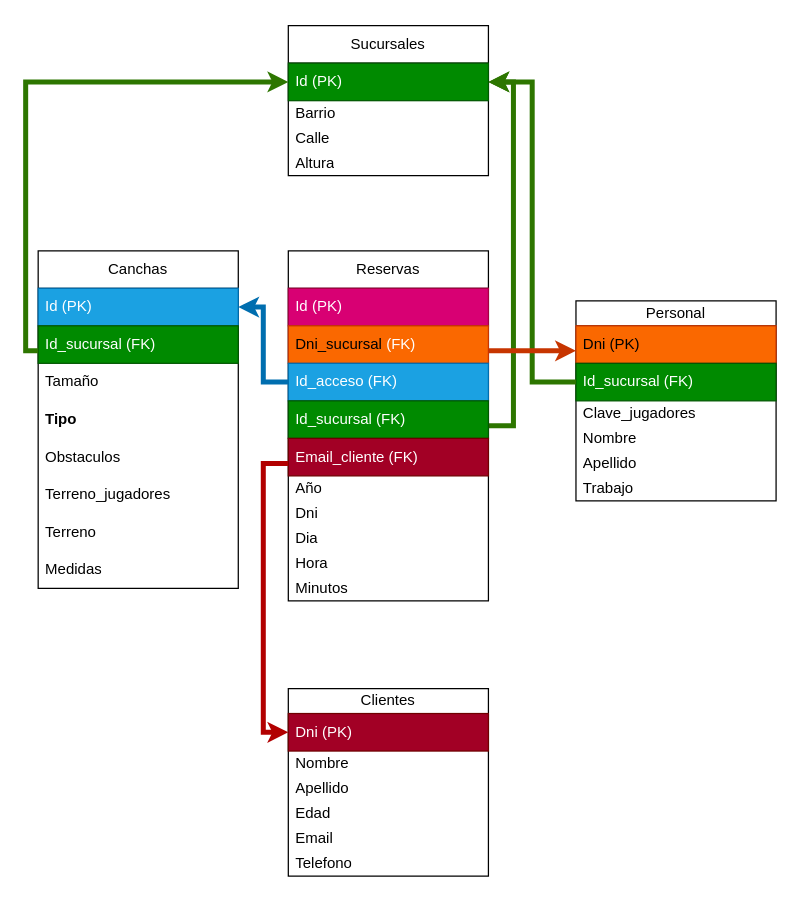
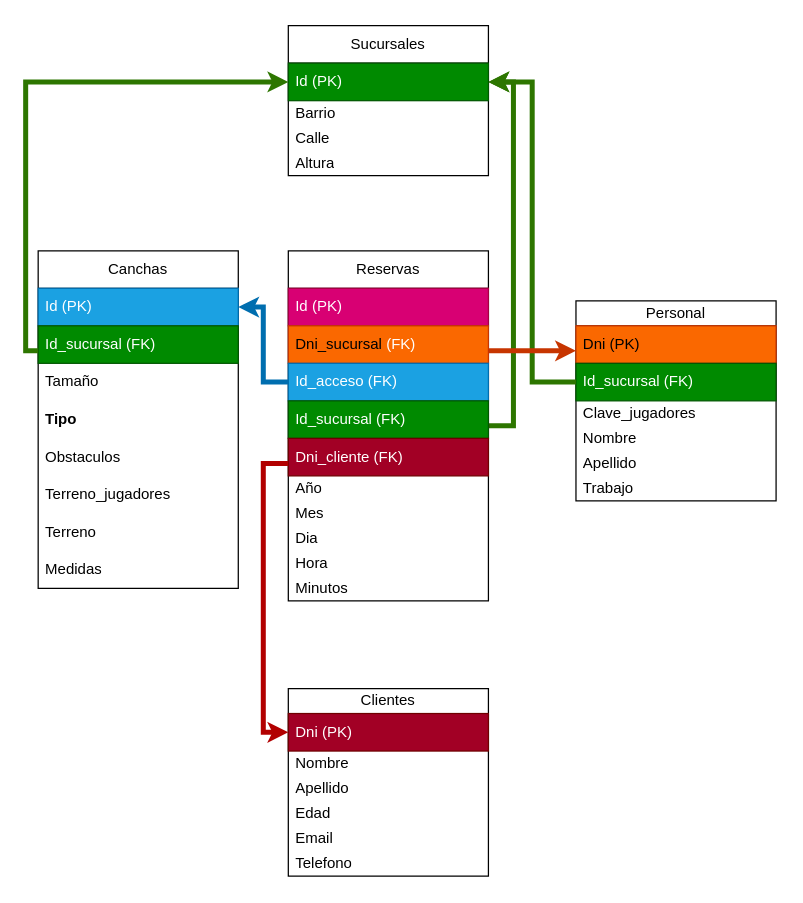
node "Email_cliente (FK)": label "Email_cliente (FK)" -> "Dni_cliente (FK)"
node "Dni": label "Dni" -> "Mes"
